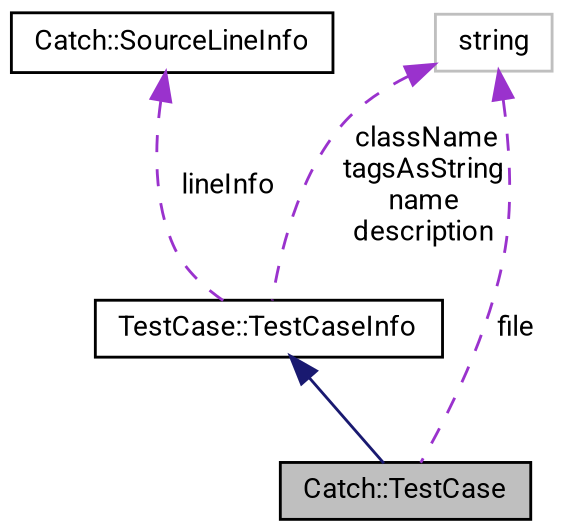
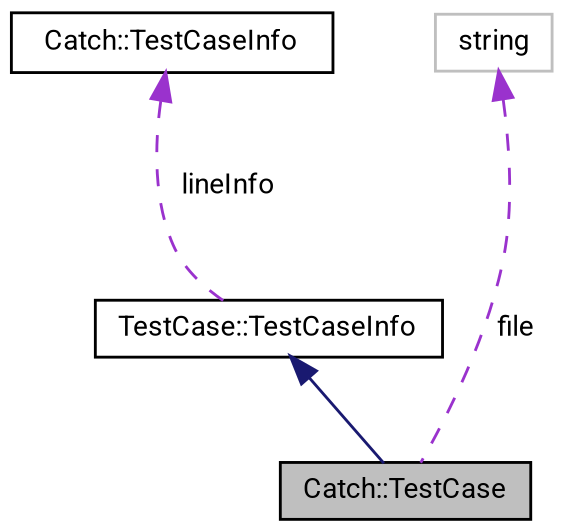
node "Catch::SourceLineInfo": label "Catch::SourceLineInfo" -> "Catch::TestCaseInfo"
edge "TestCase::TestCaseInfo" -> "string": removed, label "className tagsAsString name description"
